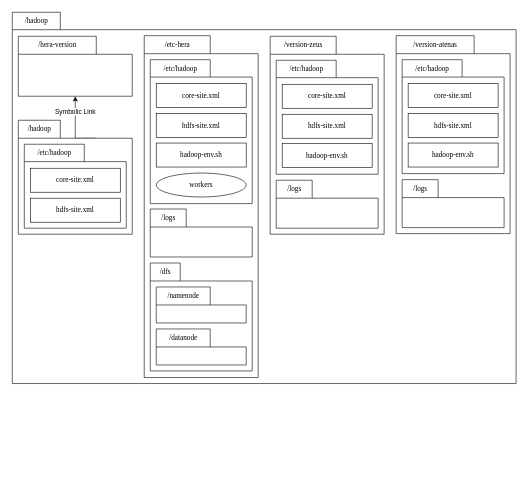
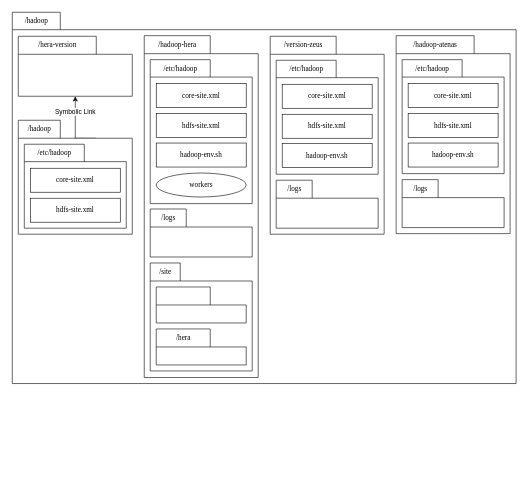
node "/etc-hera": label "/etc-hera" -> "/hadoop-hera"
node "/version-atenas": label "/version-atenas" -> "/hadoop-atenas"
node "/dfs": label "/dfs" -> "/site"
node "/namenode": removed
node "/datanode": label "/datanode" -> "/hera"
